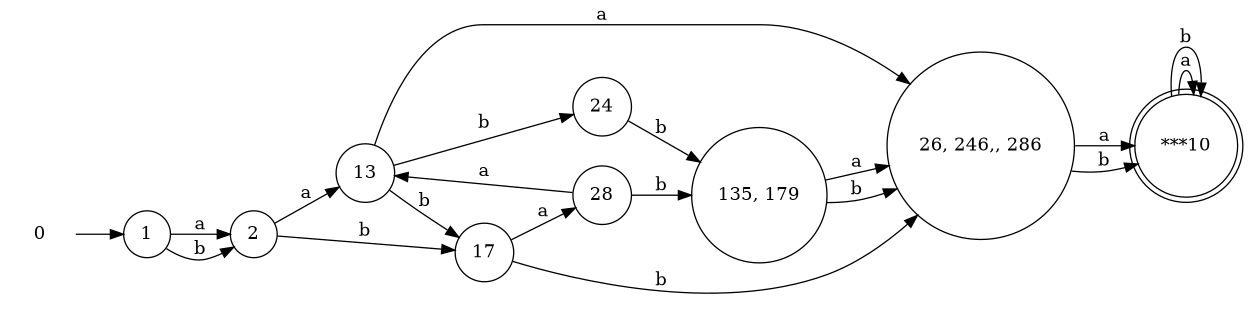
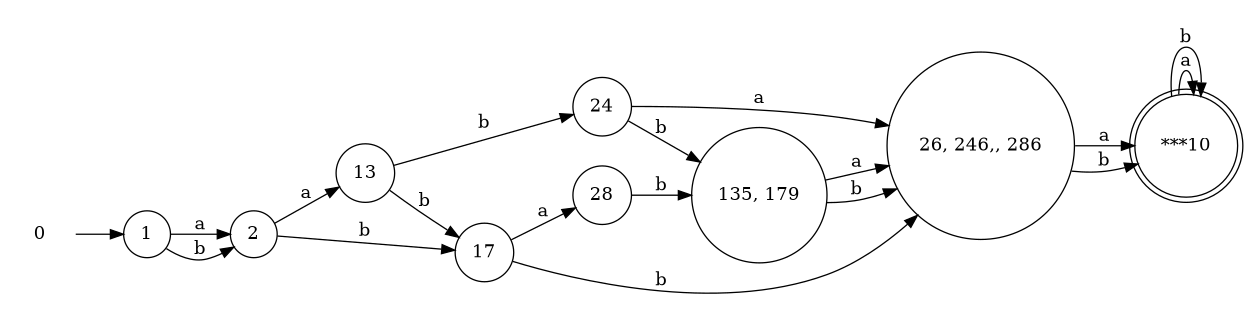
edge "13" -> "26, 246,, 286": now "24" -> "26, 246,, 286"
edge "28" -> "13": removed, label "a"
